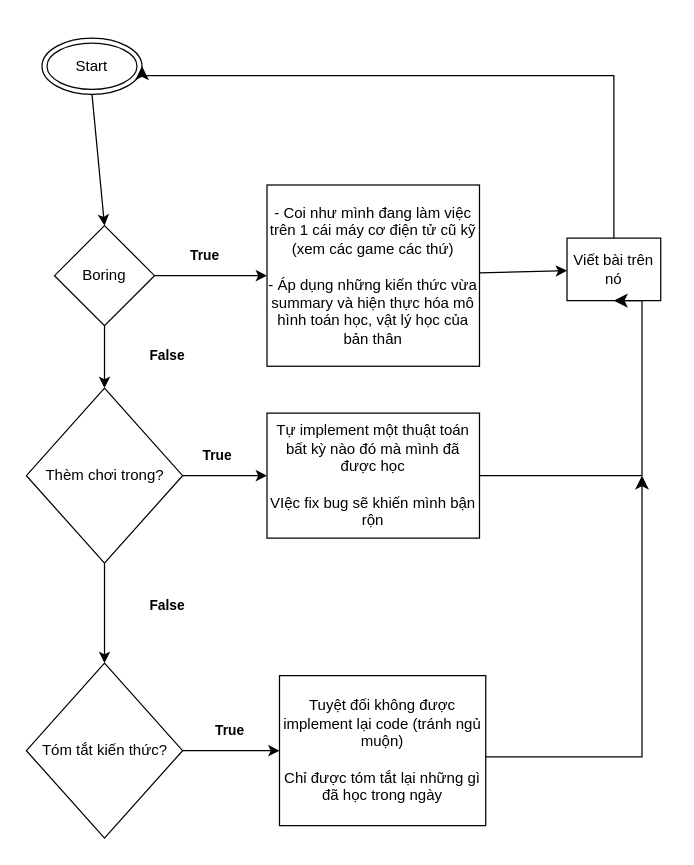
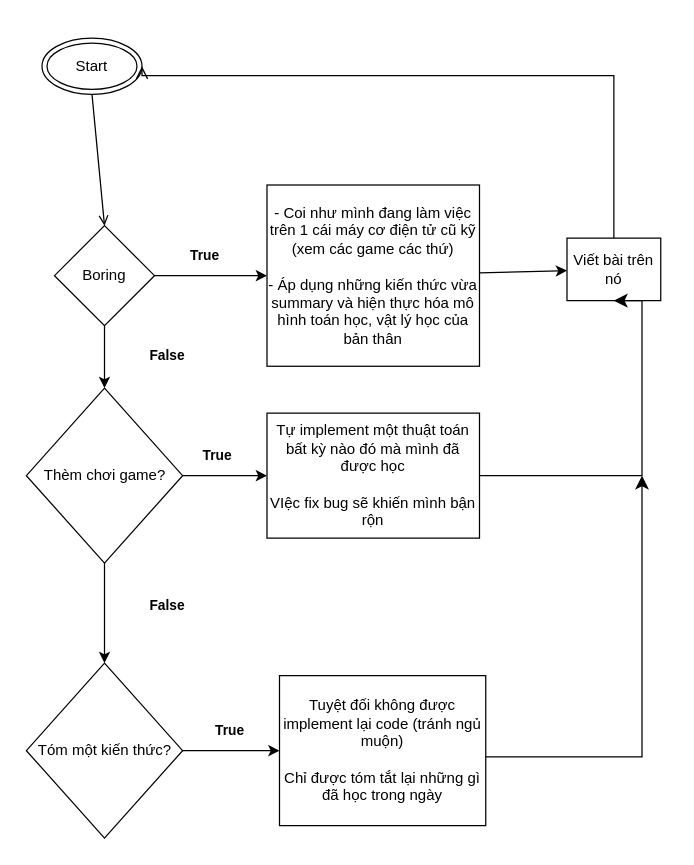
edge "Viết bài trên nó" -> "Start": arrowhead classic -> open
edge "Start" -> "Boring": arrowhead classic -> open
node "Thèm chơi trong?": label "Thèm chơi trong?" -> "Thèm chơi game?"
node "Tóm tắt kiến thức?": label "Tóm tắt kiến thức?" -> "Tóm một kiến thức?"
